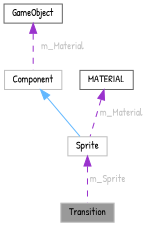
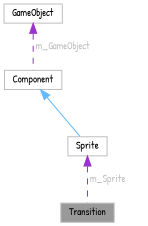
node "GameObject": color gray40 -> grey75
edge "Component" -> "GameObject": label " m_Material" -> " m_GameObject"
node "MATERIAL": removed
